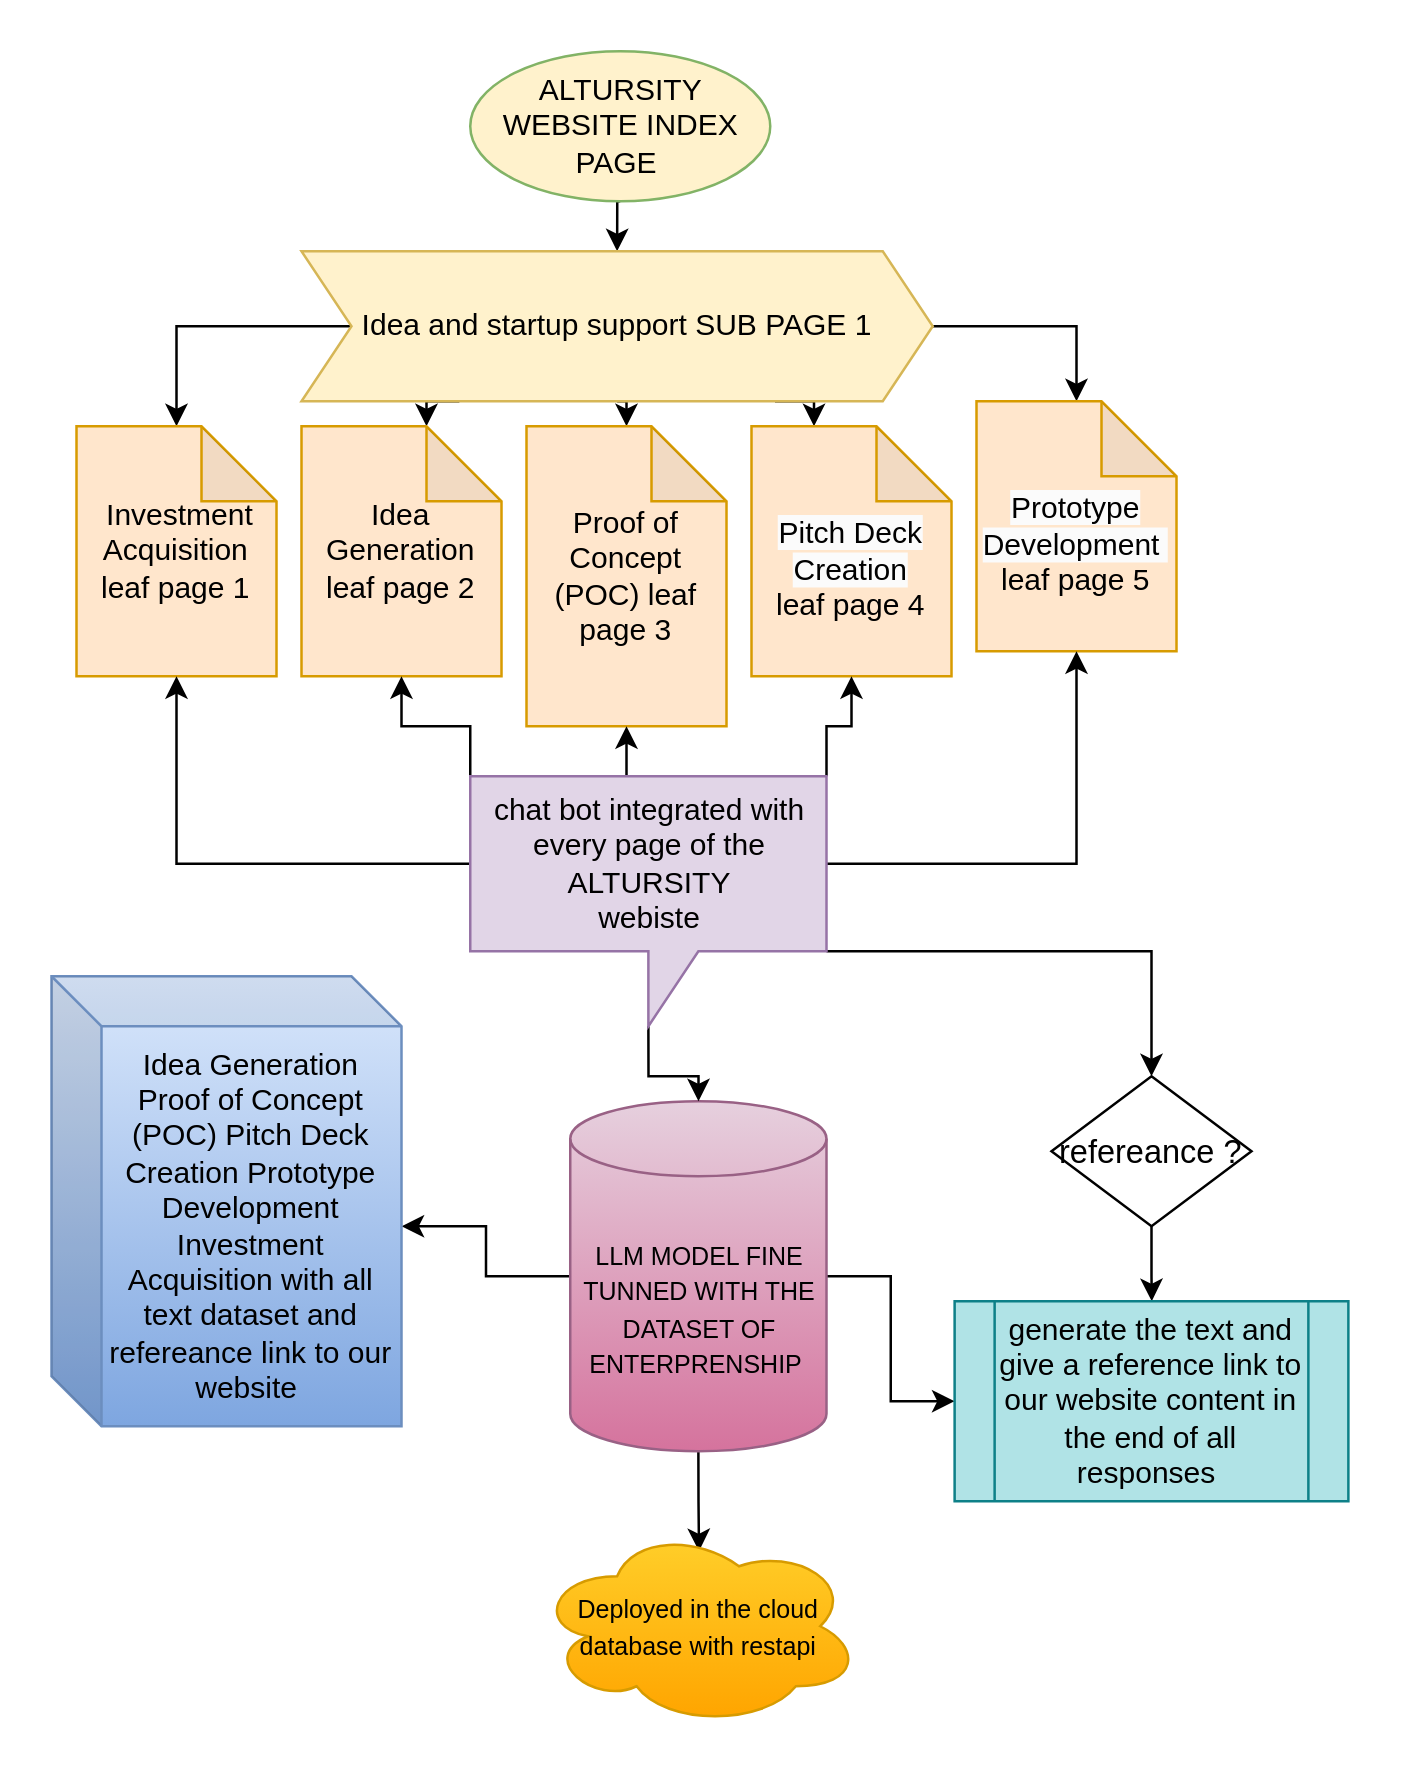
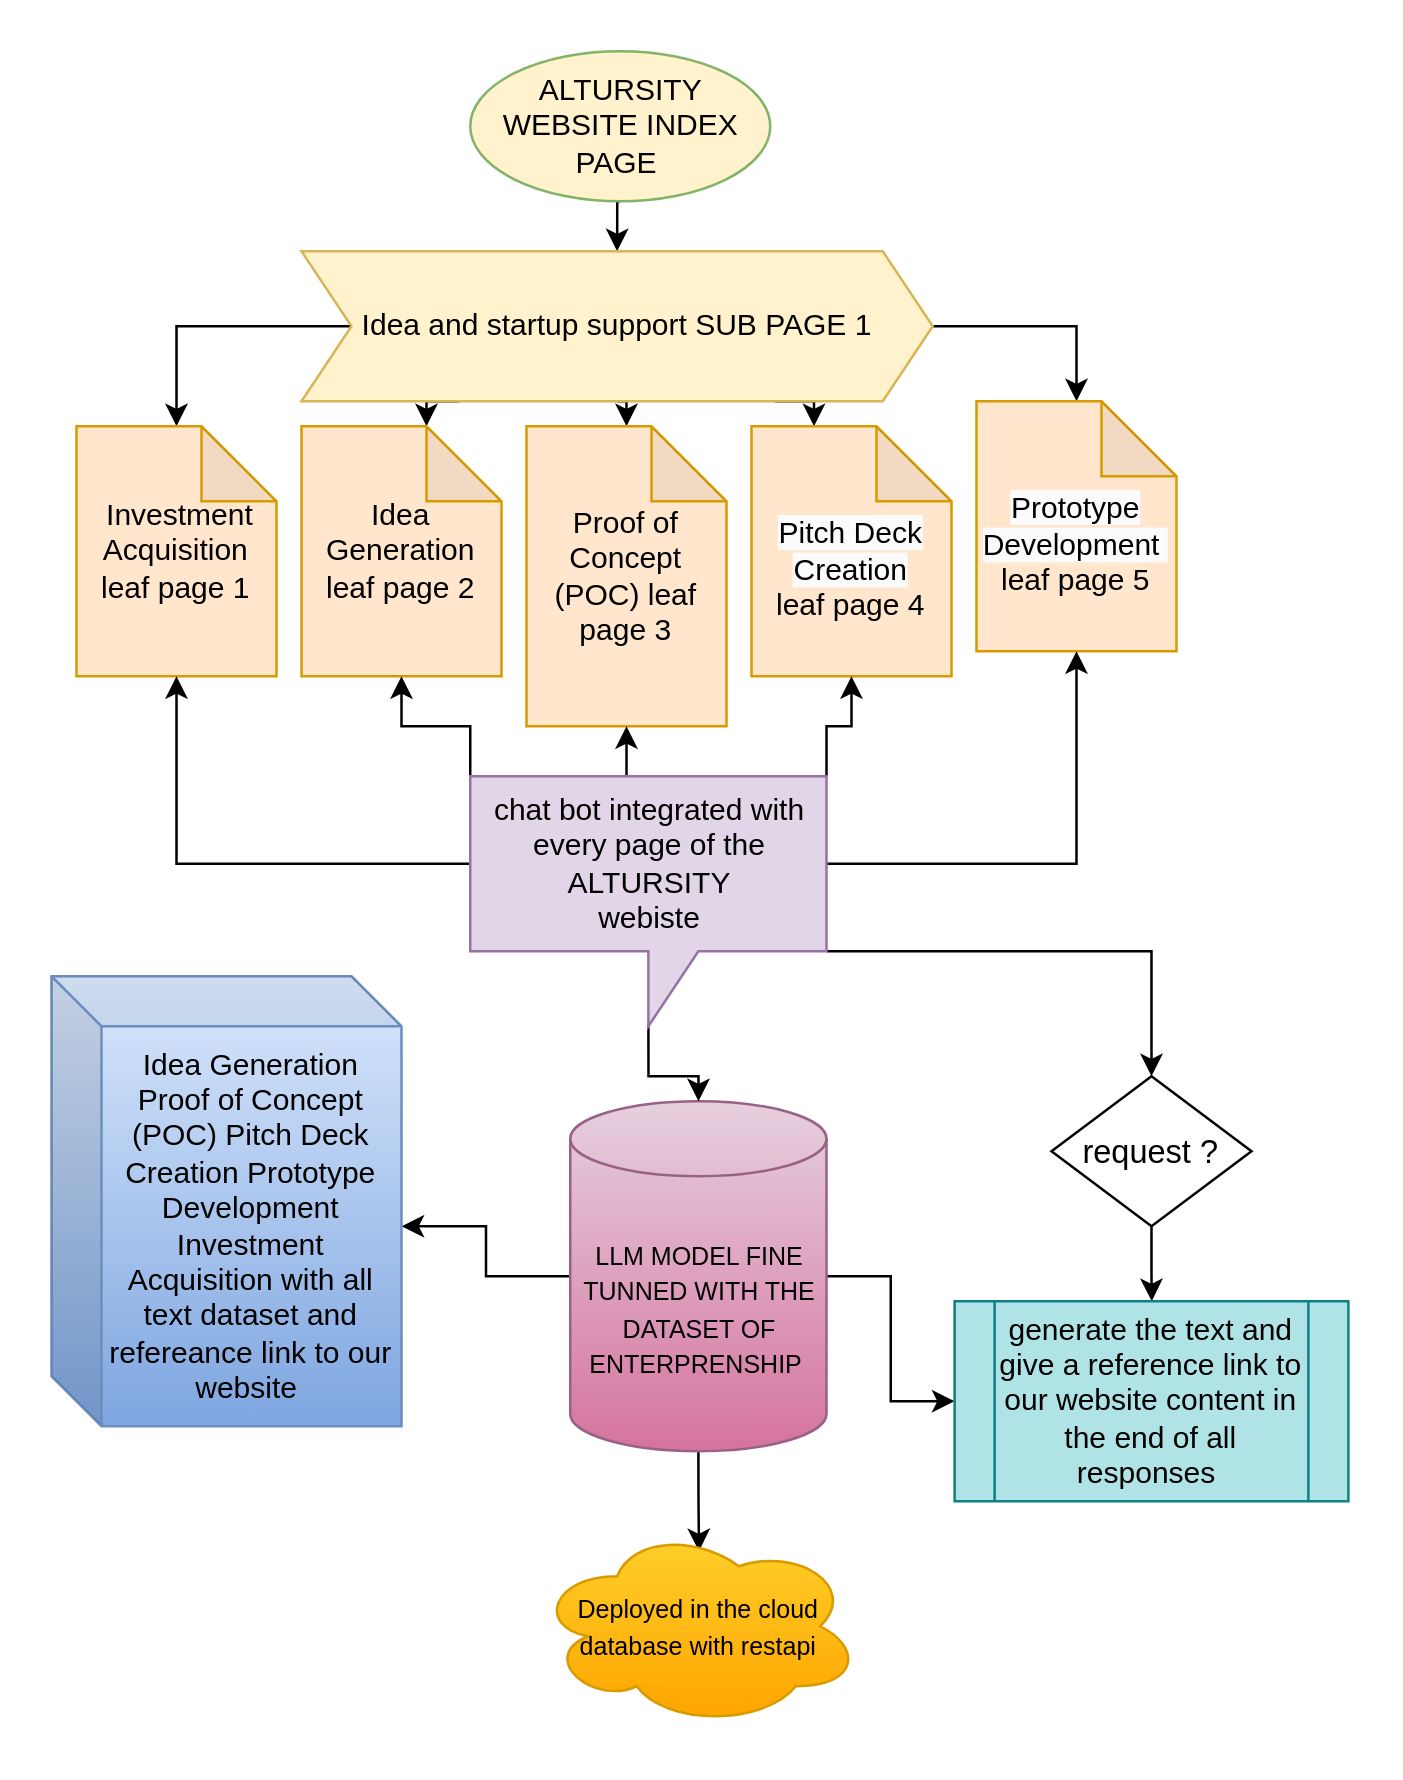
node "refereance ?": label "refereance ?" -> "request ?"
